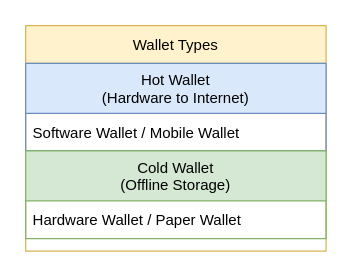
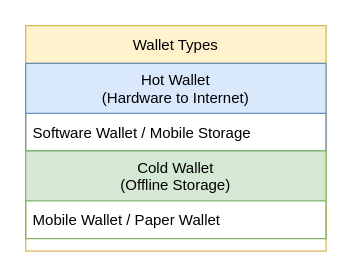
node "Software Wallet / Mobile Wallet": label "Software Wallet / Mobile Wallet" -> "Software Wallet / Mobile Storage"
node "Hardware Wallet / Paper Wallet": label "Hardware Wallet / Paper Wallet" -> "Mobile Wallet / Paper Wallet"
